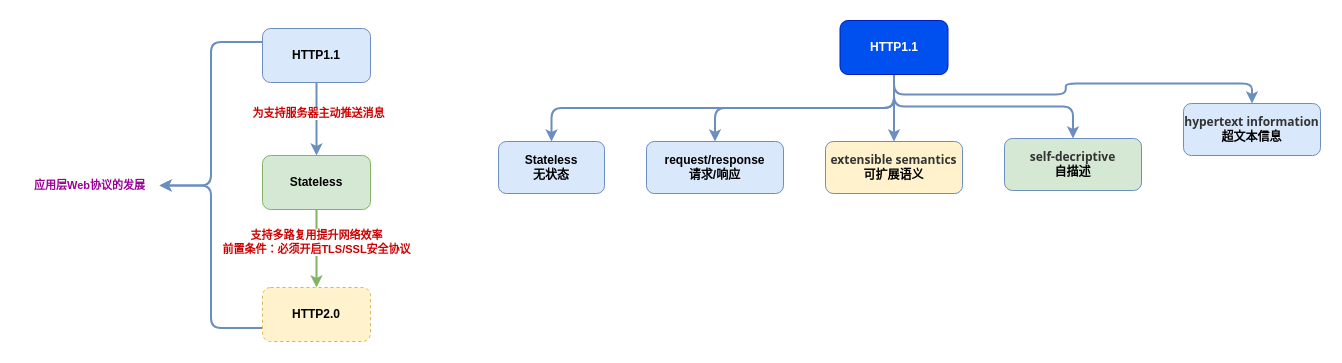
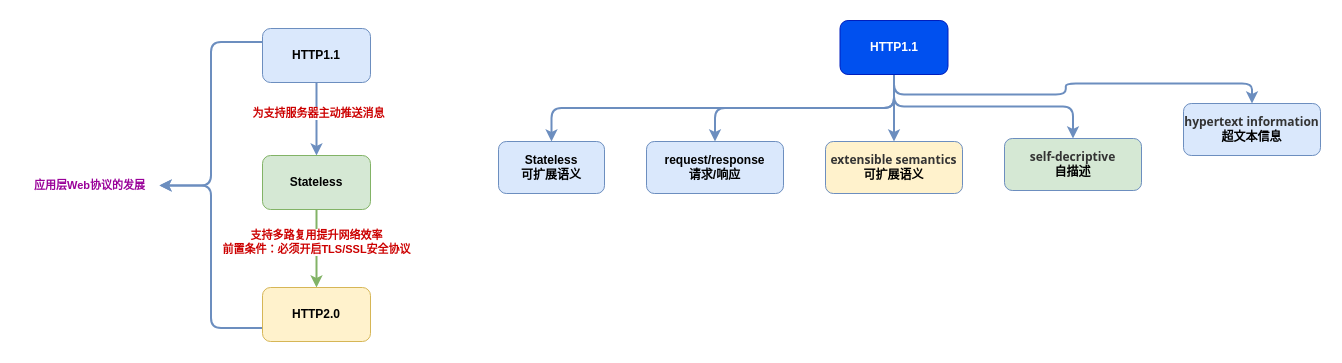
node "Stateless 无状态": label "Stateless 无状态" -> "Stateless 可扩展语义"
node "HTTP2.0": style dashed -> solid
